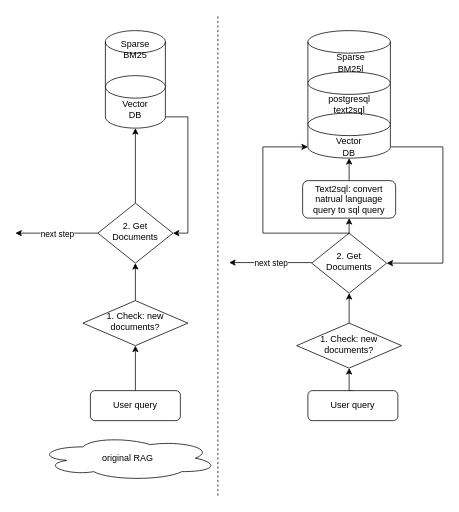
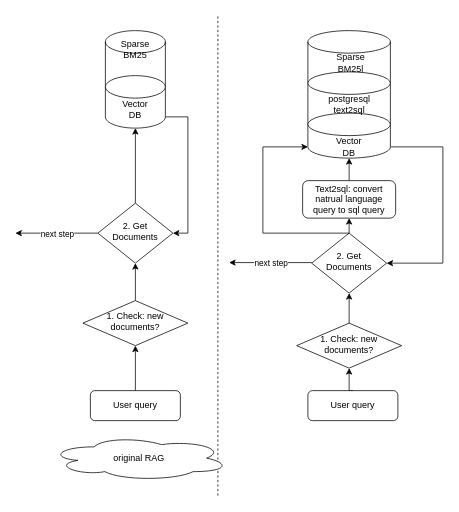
node "original RAG": moved (128, 458) -> (139, 458)
